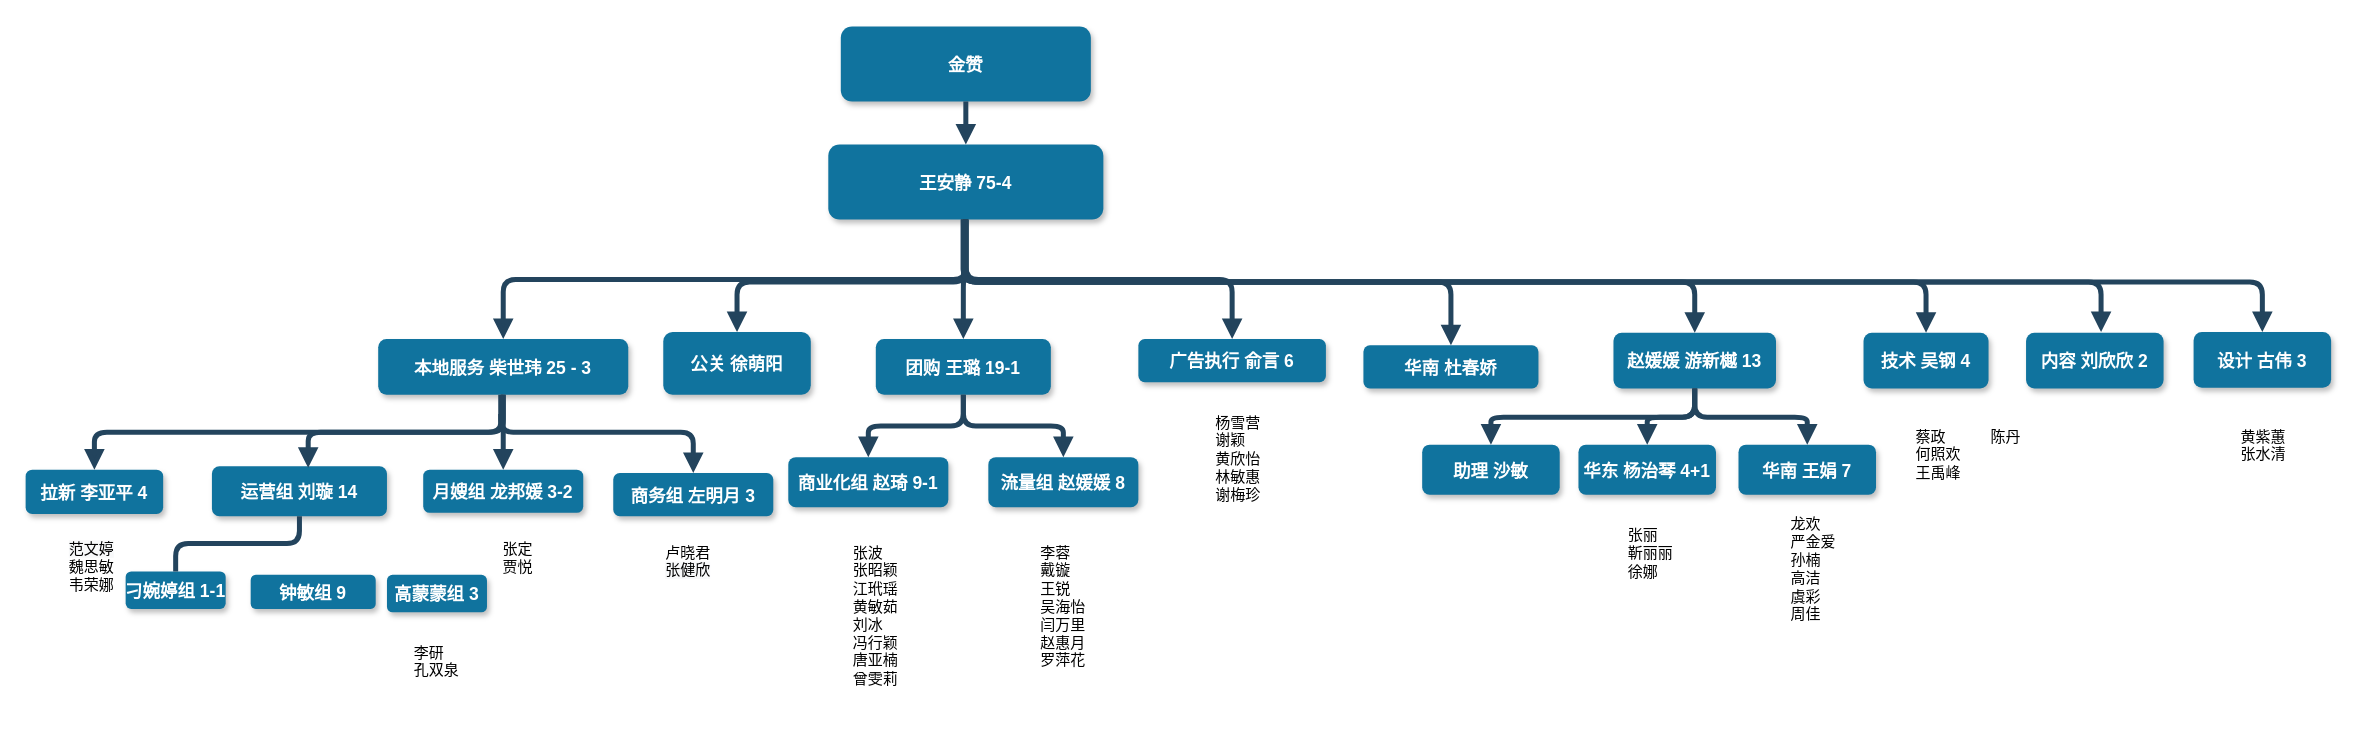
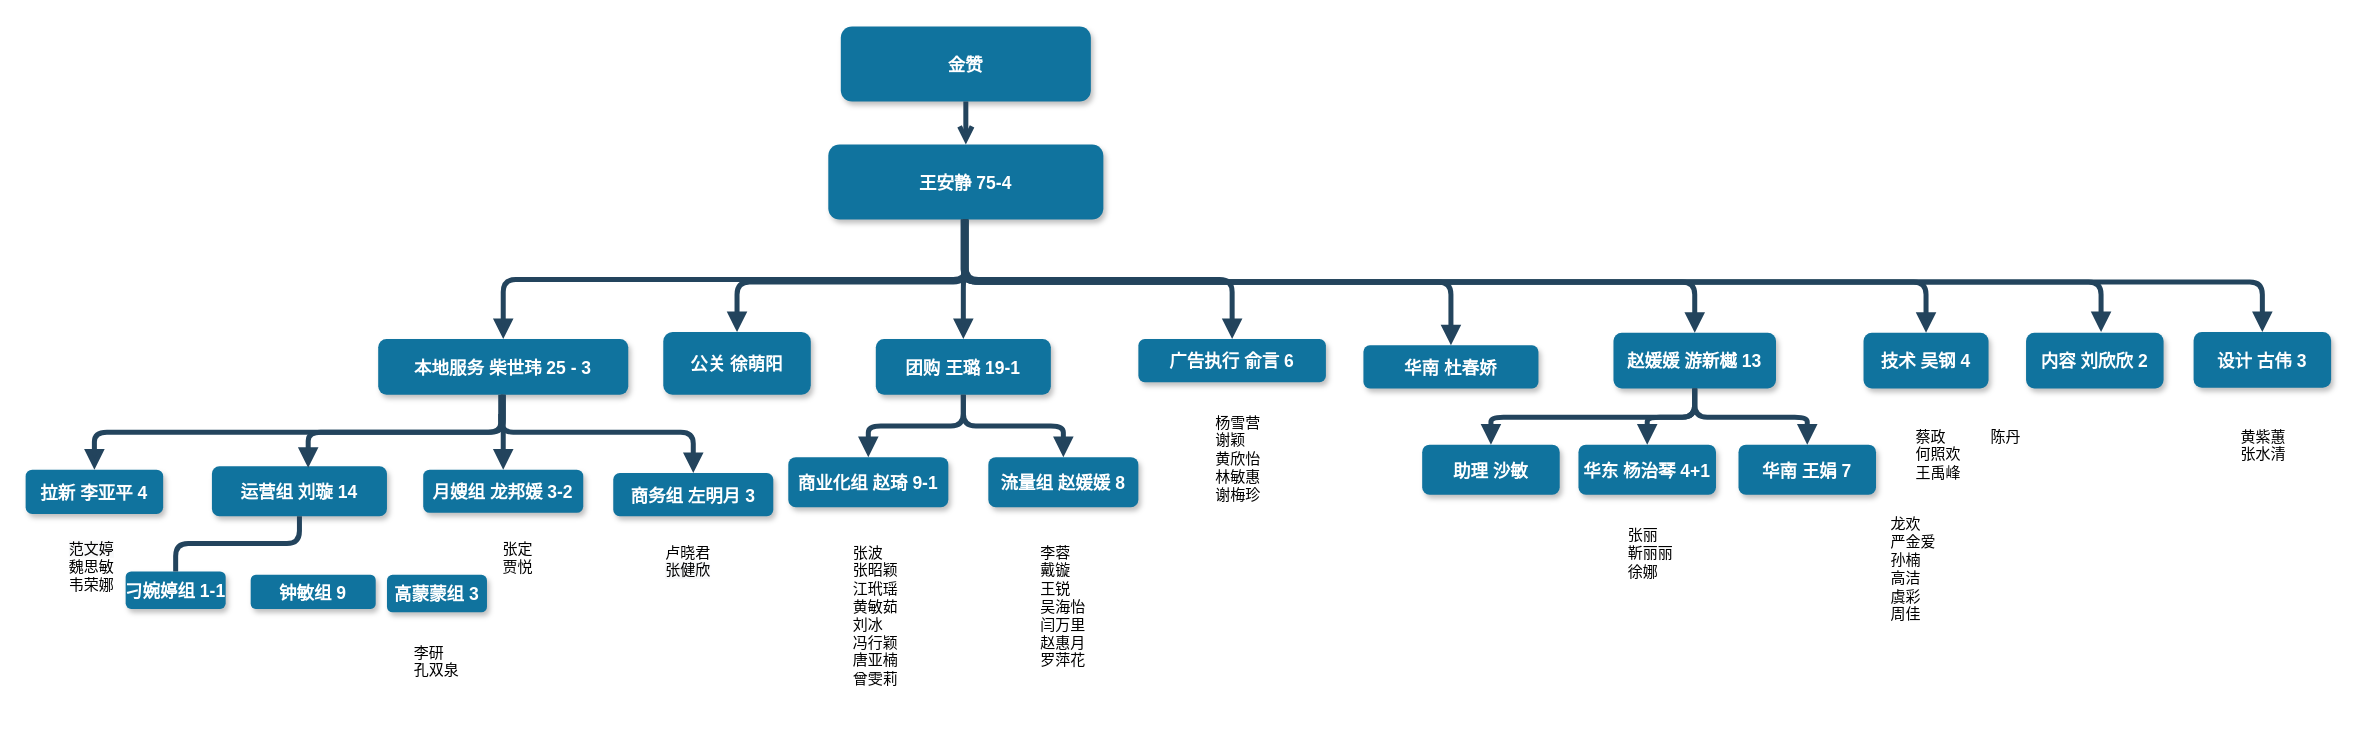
edge "金赞" -> "王安静 75-4": arrowhead block -> open
node "龙欢 严金爱 孙楠 高洁 虞彩 周佳": moved (1813, 570) -> (1913, 570)
